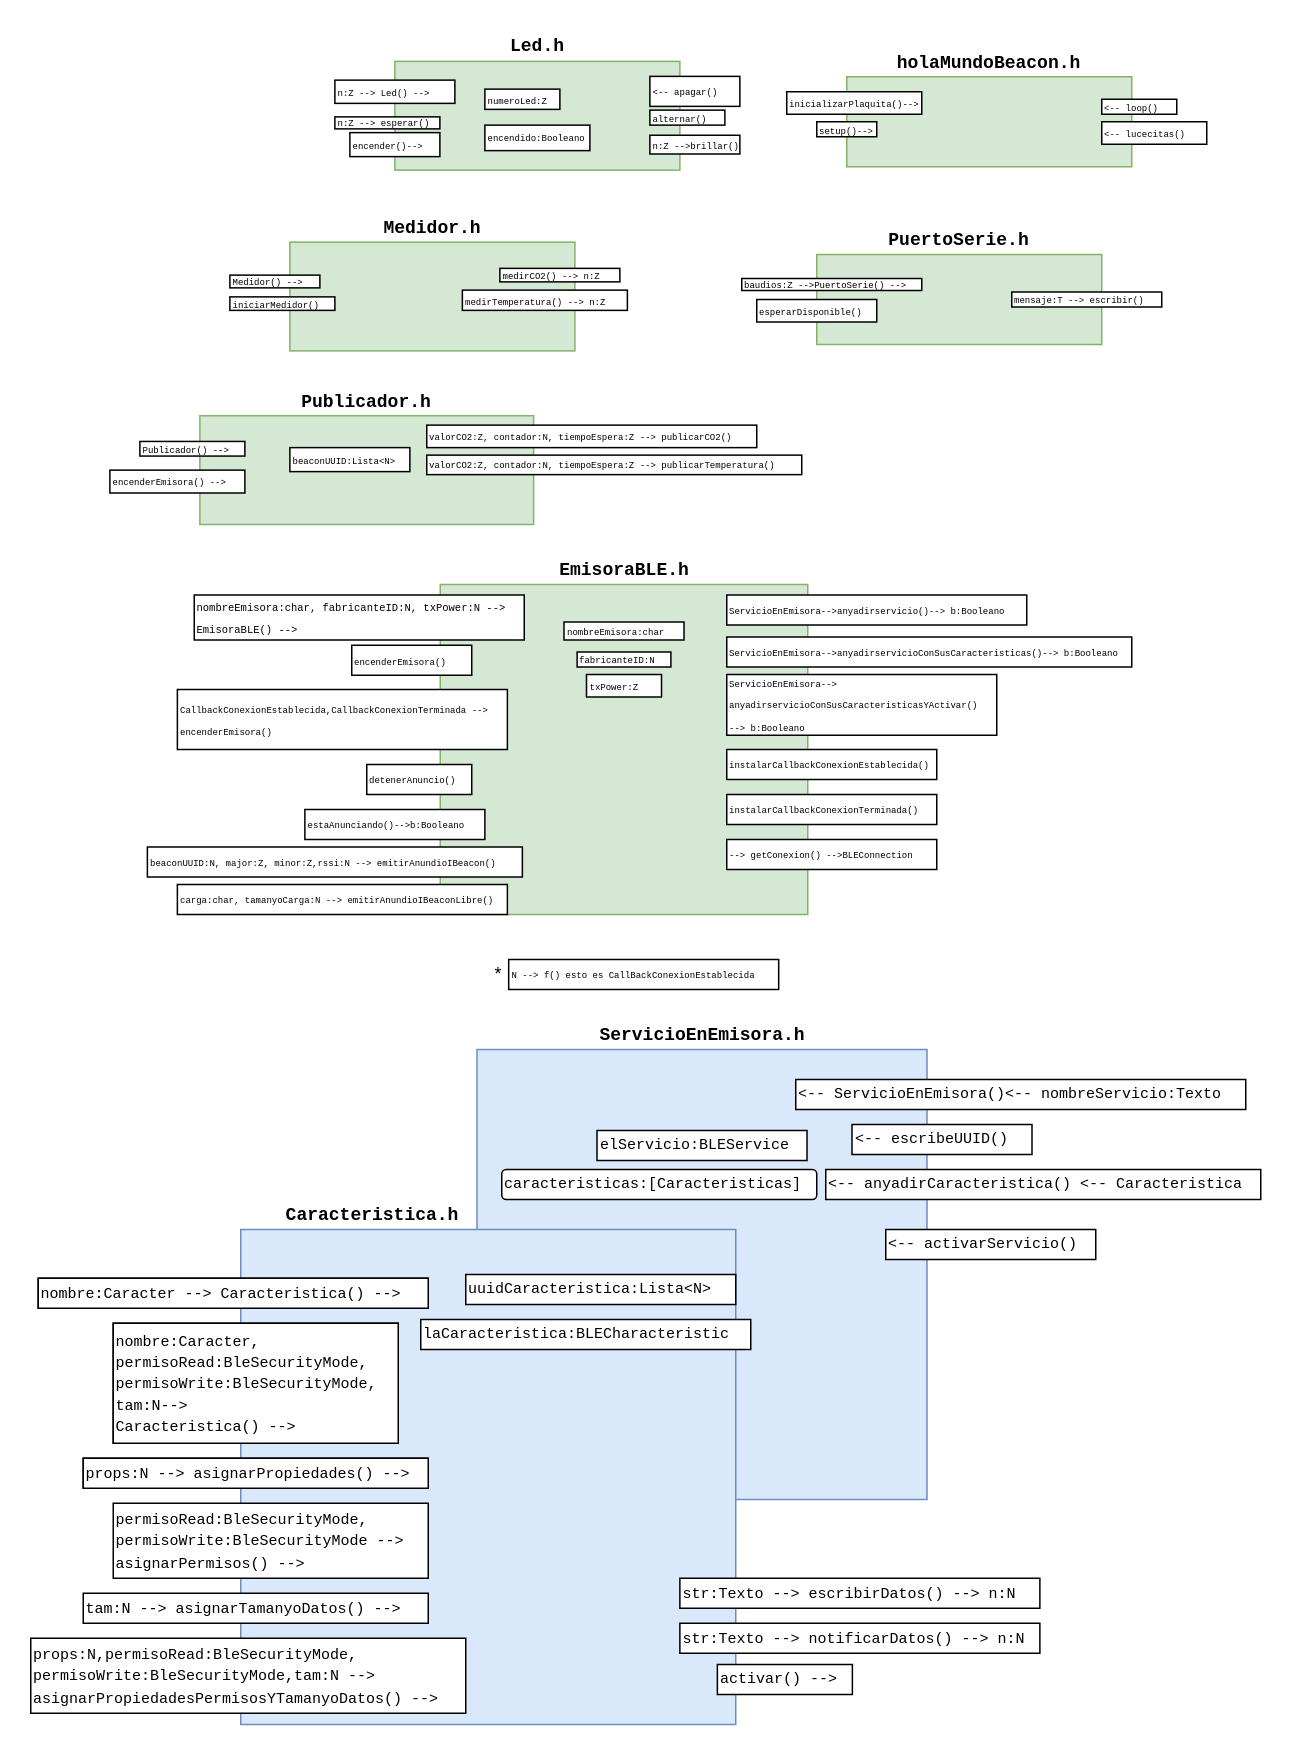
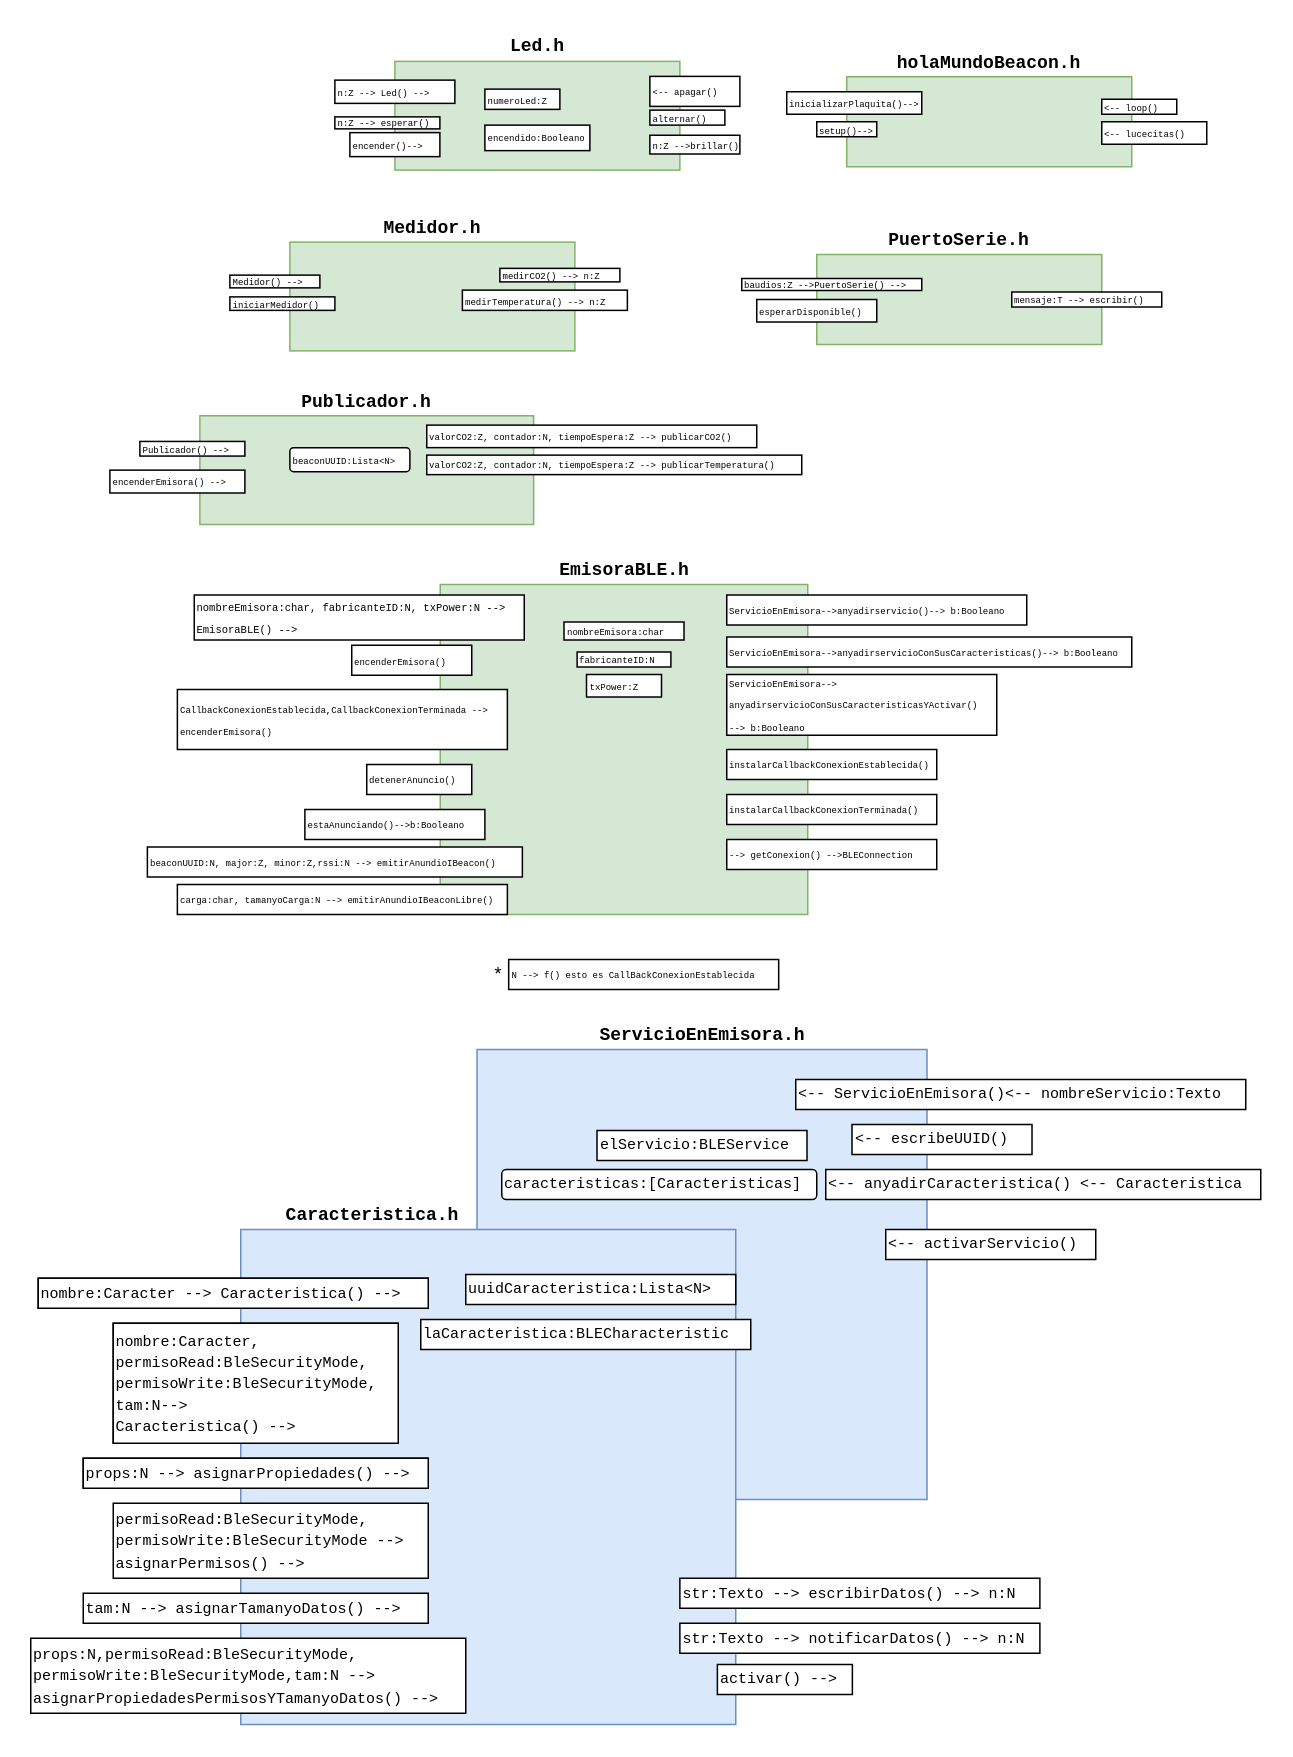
node "beaconUUID:Lista<N>": shape rectangle -> rounded rectangle
